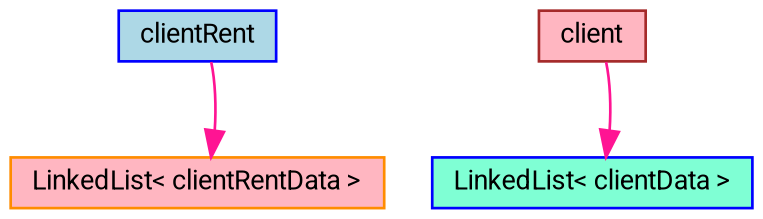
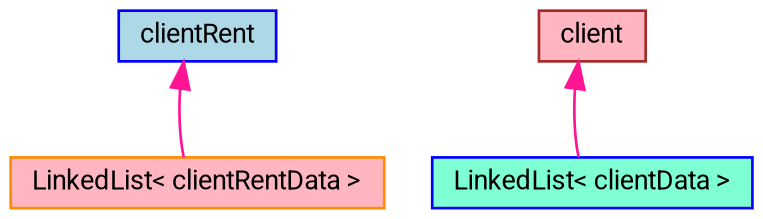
edge "clientRent" -> "LinkedList< clientRentData >": reversed
edge "client" -> "LinkedList< clientData >": reversed
